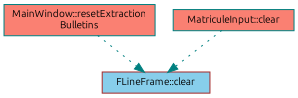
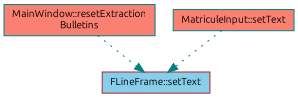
node "MatriculeInput::clear": label "MatriculeInput::clear" -> "MatriculeInput::setText"
node "FLineFrame::clear": label "FLineFrame::clear" -> "FLineFrame::setText"
